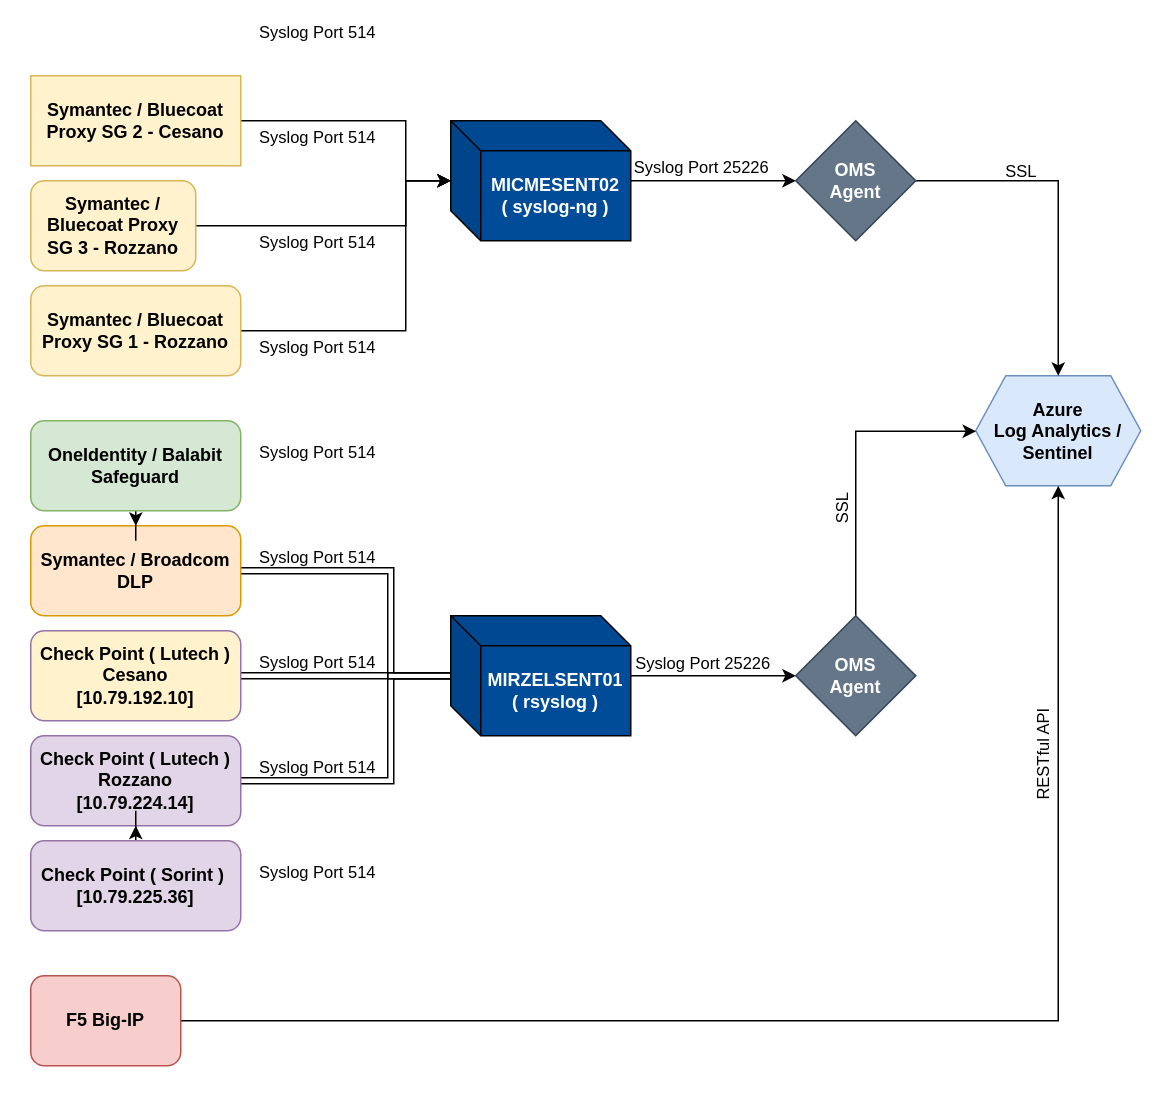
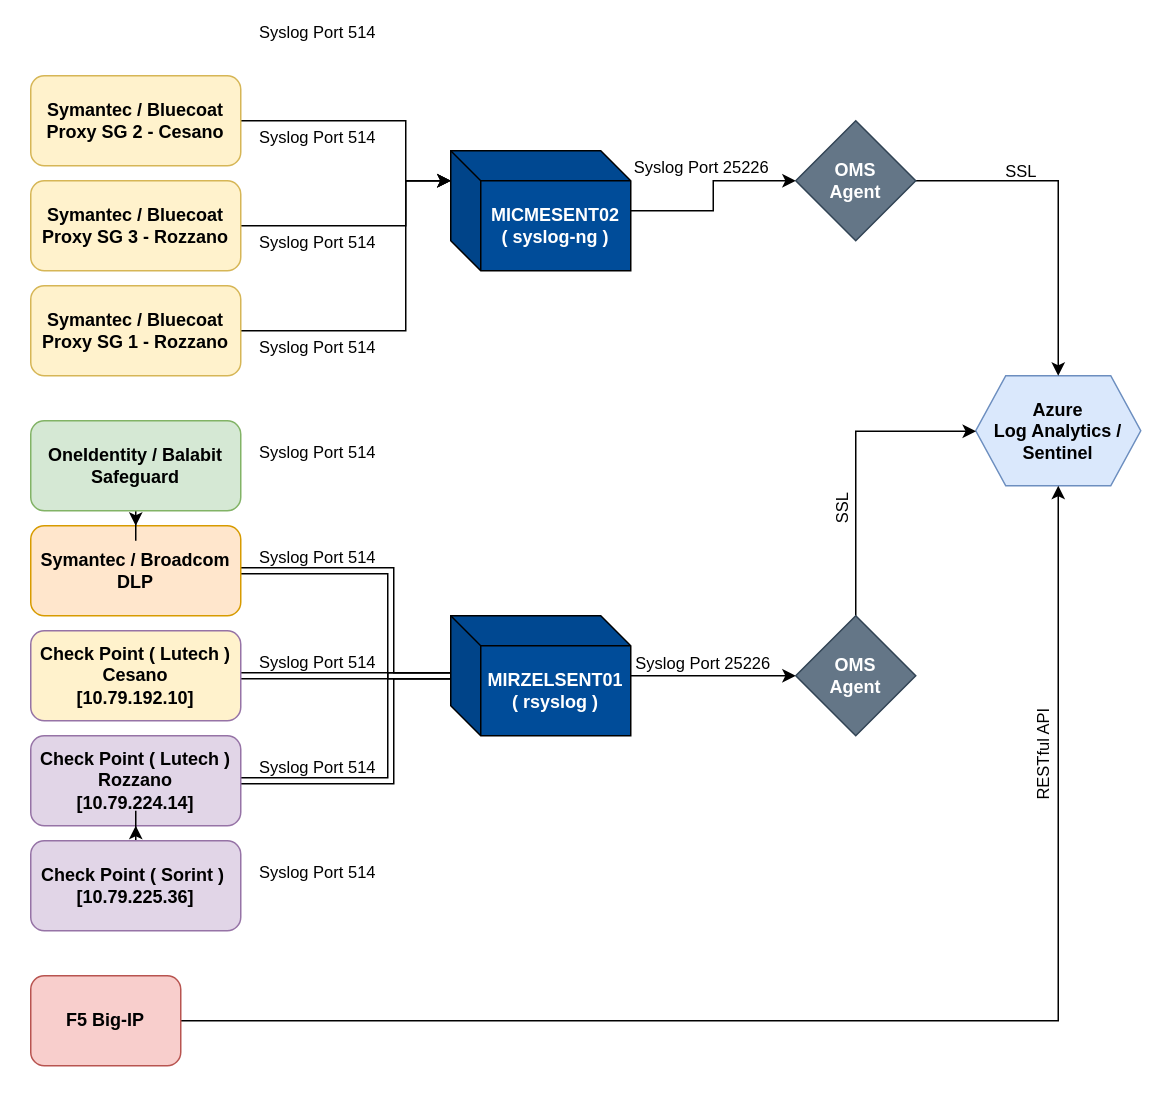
node "Symantec / Bluecoat Proxy SG 2 - Cesano": shape rectangle -> rounded rectangle
node "MICMESENT02 ( syslog-ng )": moved (541, 181) -> (541, 211)
node "Symantec / Bluecoat Proxy SG 3 - Rozzano": size 165x90 -> 210x90
